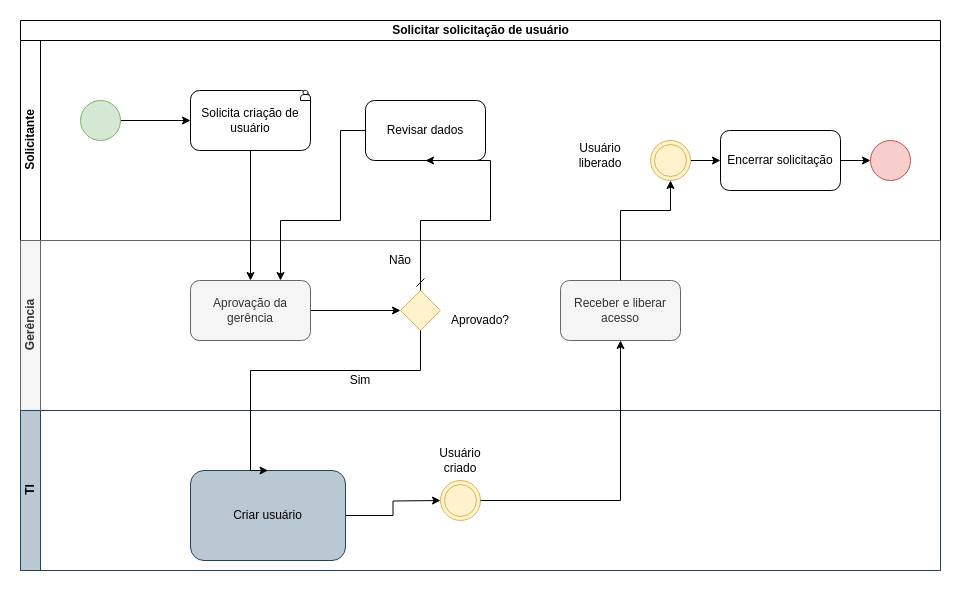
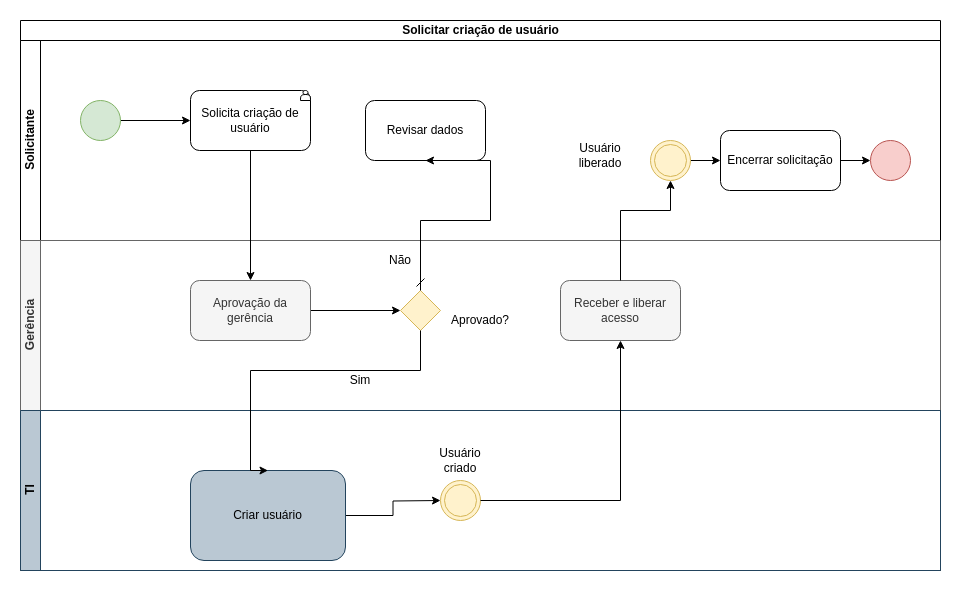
node "Solicitar solicitação de usuário": label "Solicitar solicitação de usuário" -> "Solicitar criação de usuário"
edge "Revisar dados" -> "Aprovação da gerência": removed
